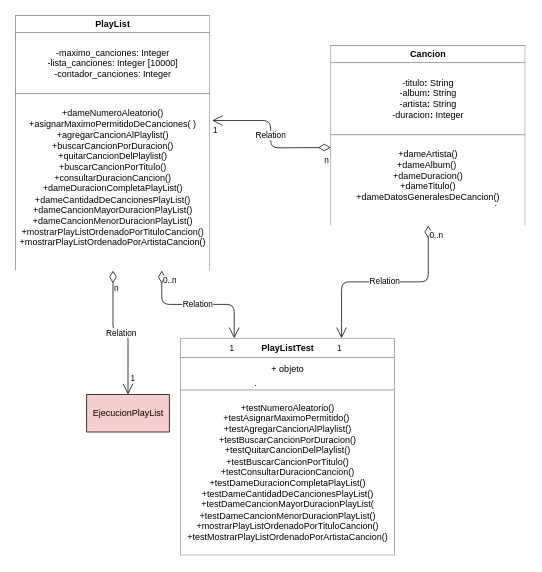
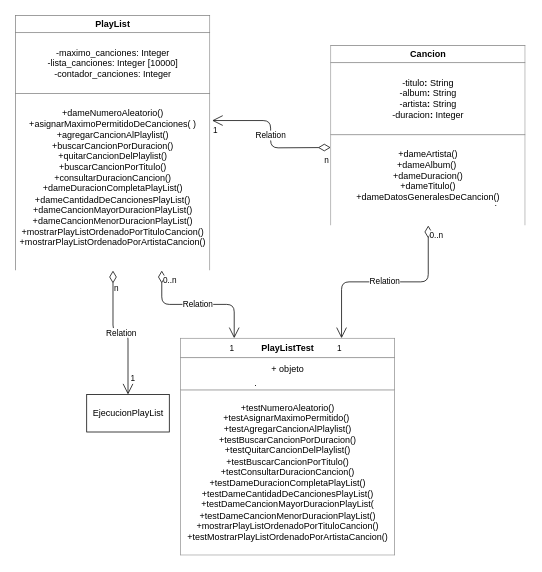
node "EjecucionPlayList": fillcolor #f8cecc -> #ffffff
